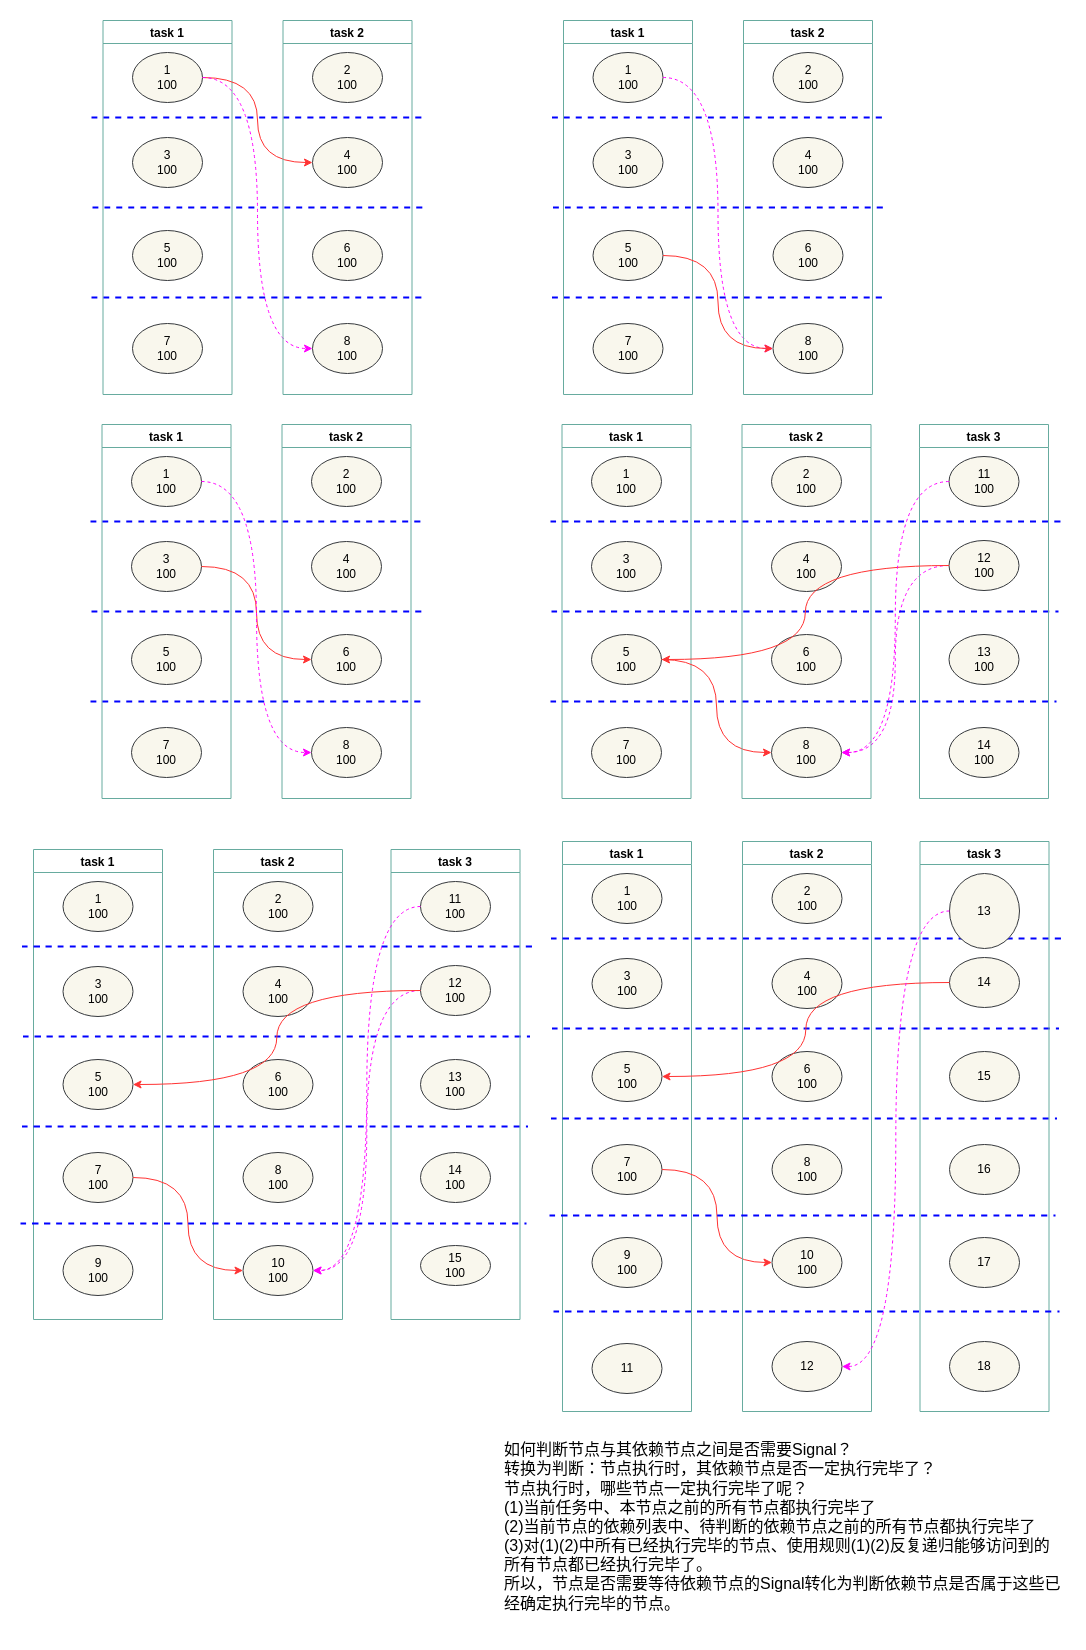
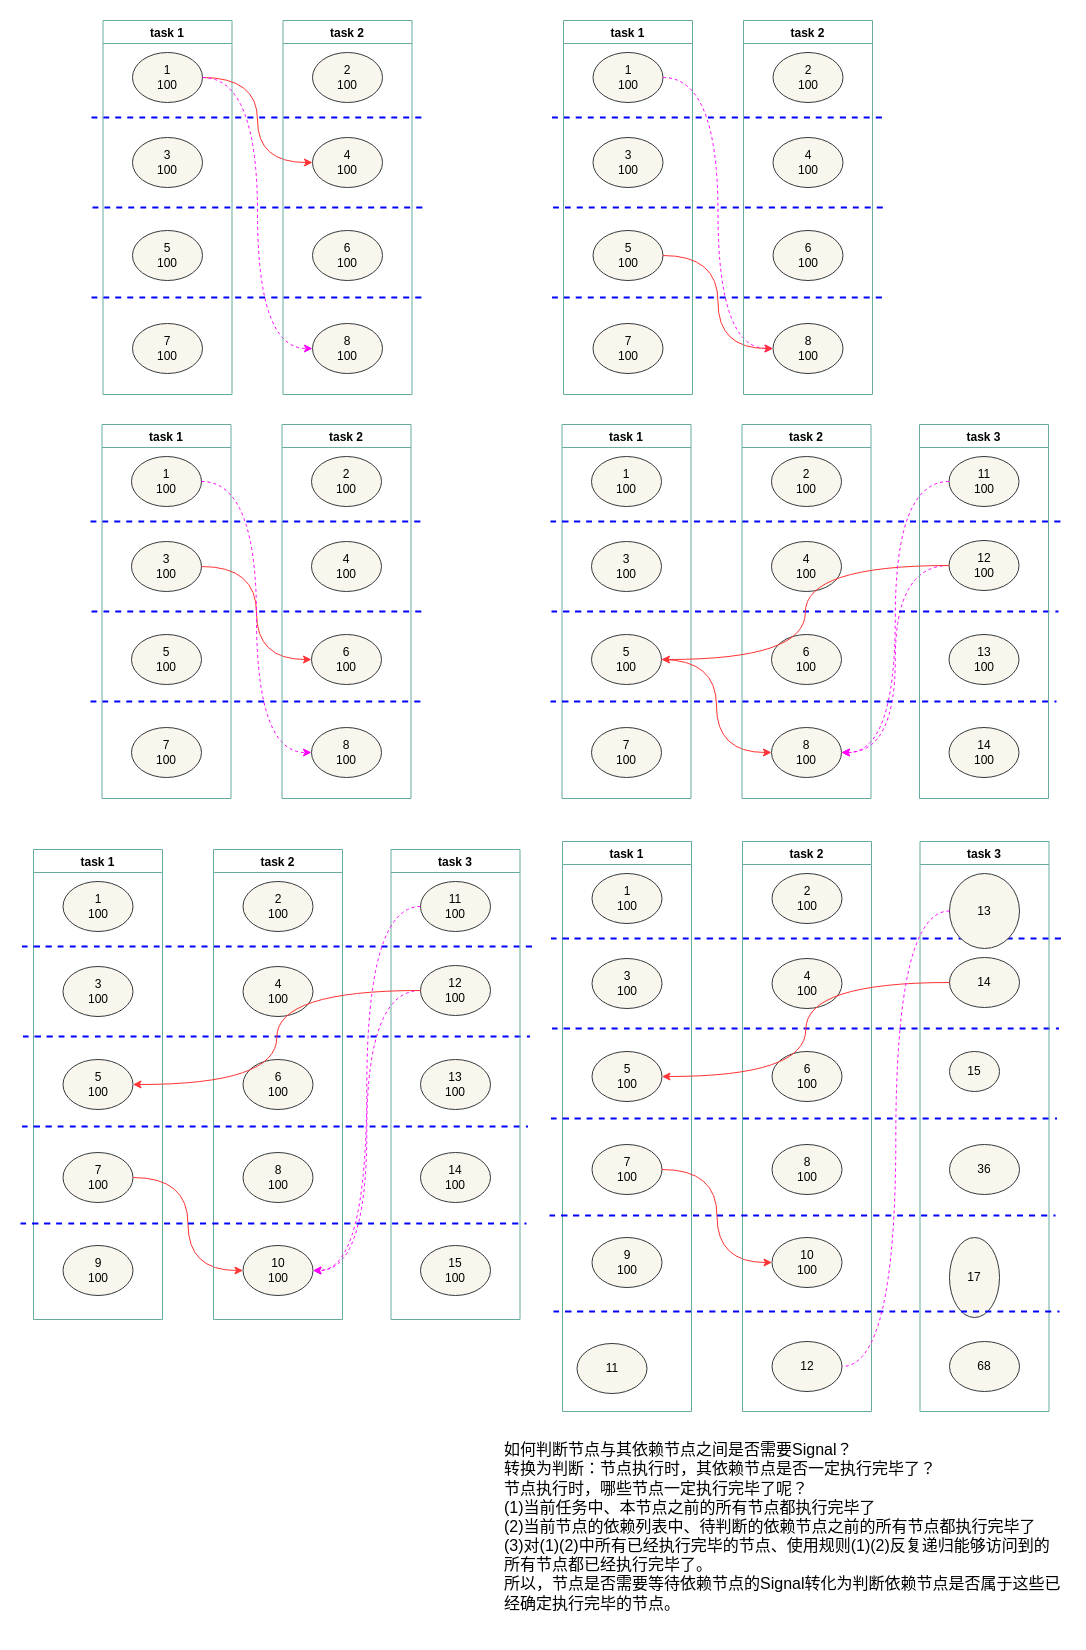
node "15": size 70x50 -> 50x40
node "16": label "16" -> "36"
node "17": size 70x50 -> 50x80
node "15 100": size 70x40 -> 70x50
edge "13" -> "12": arrowhead classic -> none
node "18": label "18" -> "68"
node "11": moved (627, 1369) -> (612, 1369)
